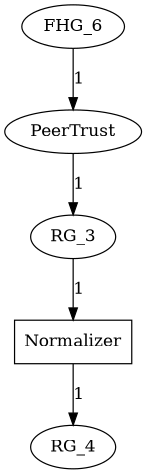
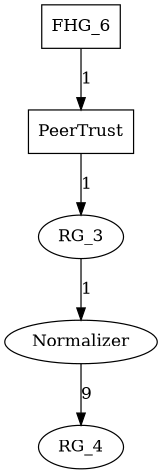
node "FHG_6": shape ellipse -> box
node "PeerTrust": shape ellipse -> box
node "Normalizer": shape box -> ellipse
edge "Normalizer" -> "RG_4": label "1" -> "9"
